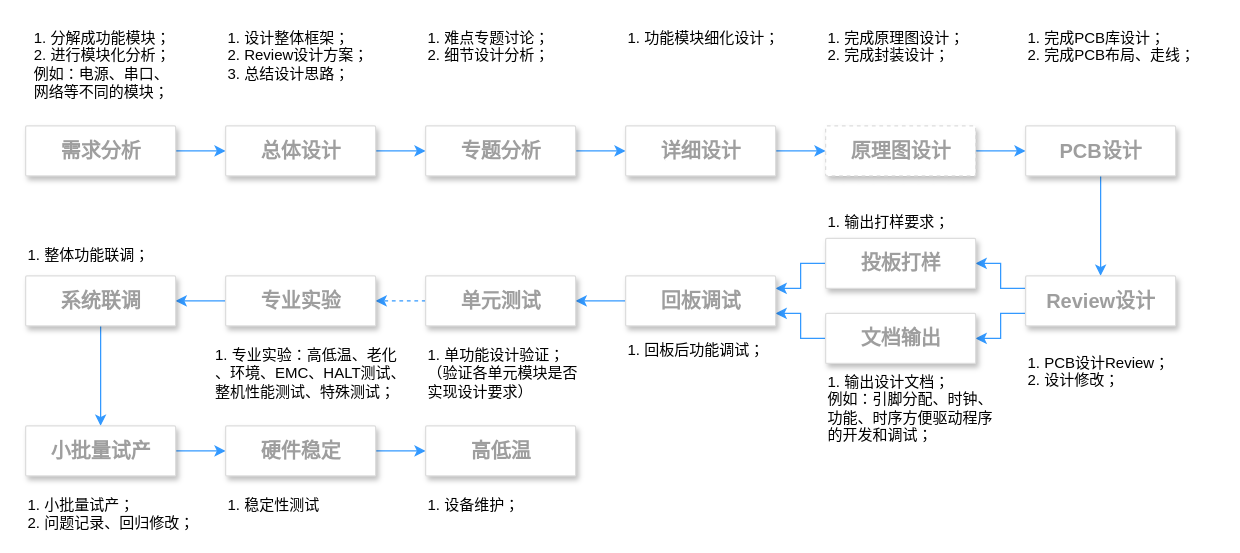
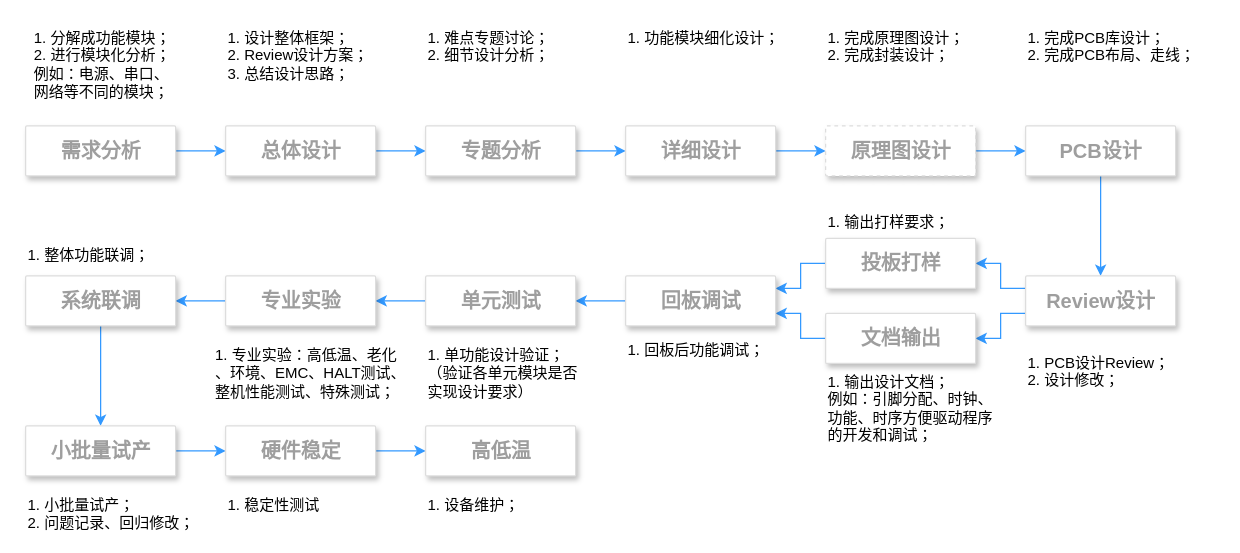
edge "单元测试" -> "专业实验": style dashed -> solid
